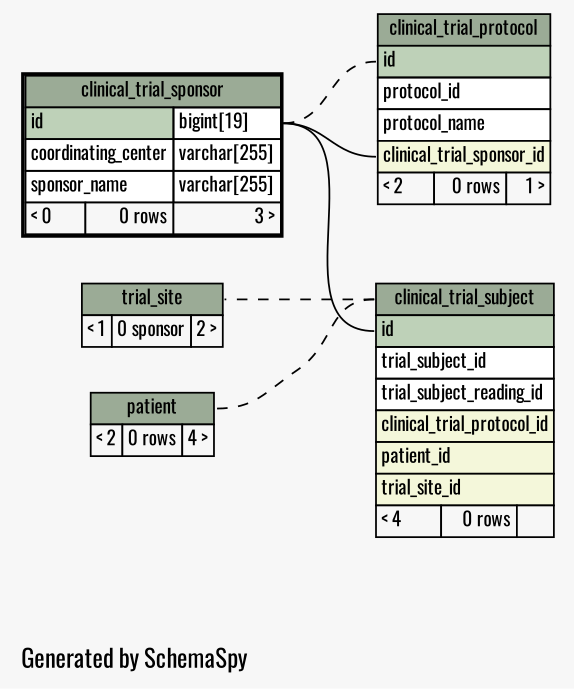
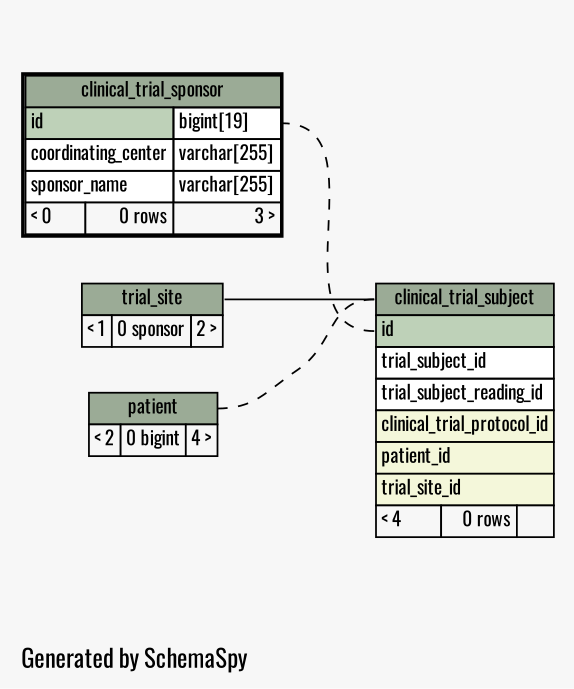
node "clinical_trial_protocol": removed
edge "clinical_trial_sponsor" -- "clinical_trial_subject": style solid -> dashed
edge "trial_site" -- "clinical_trial_subject": style dashed -> solid
node "patient": text "0 rows" -> "0 bigint"
